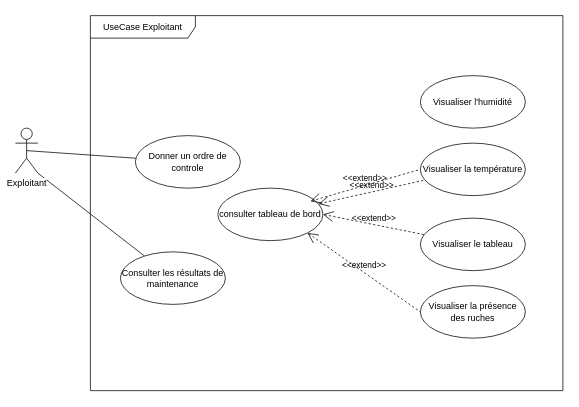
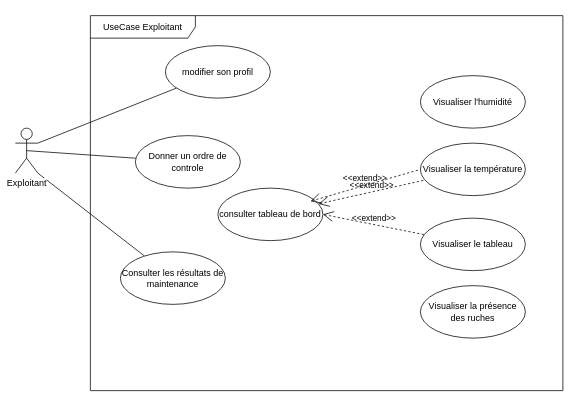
node "modifier son profil": added
edge "modifier son profil" -- "Exploitant": added
edge "Visualiser la présence des ruches" -> "consulter tableau de bord": removed, label "<<extend>>"
